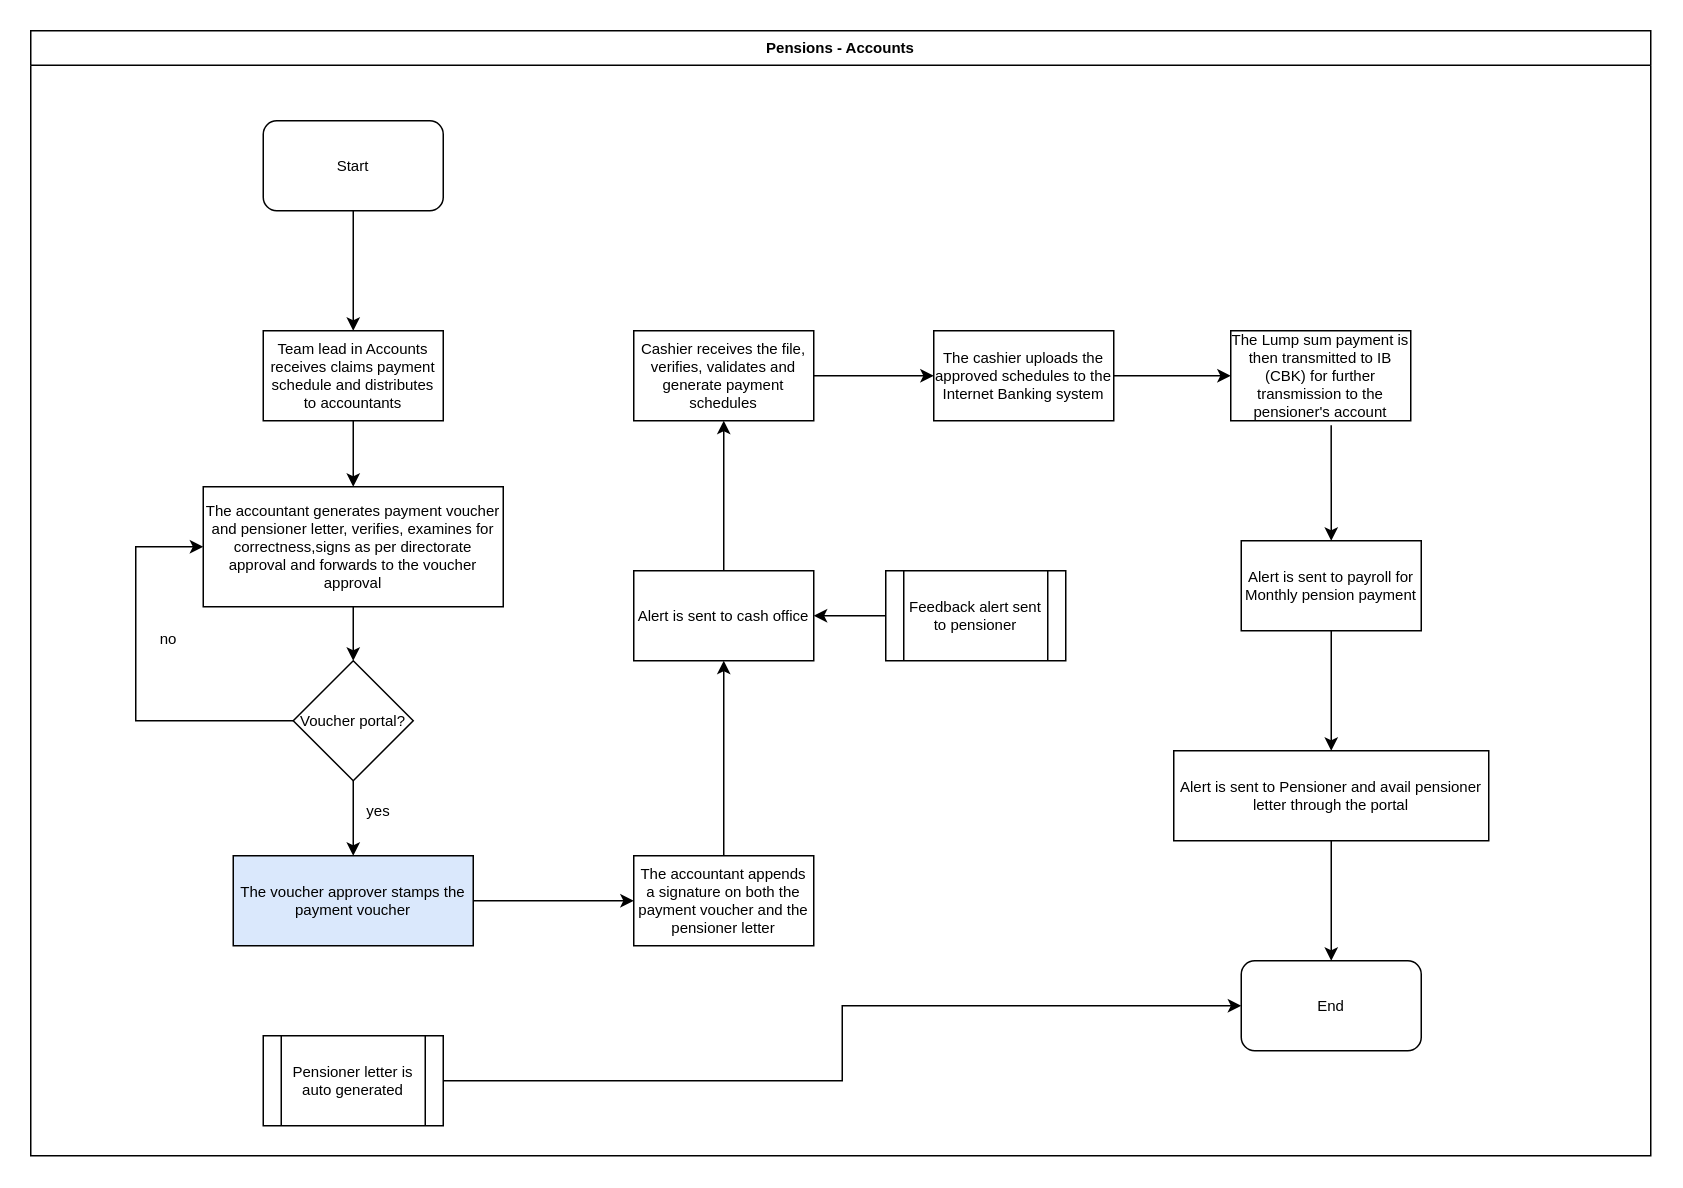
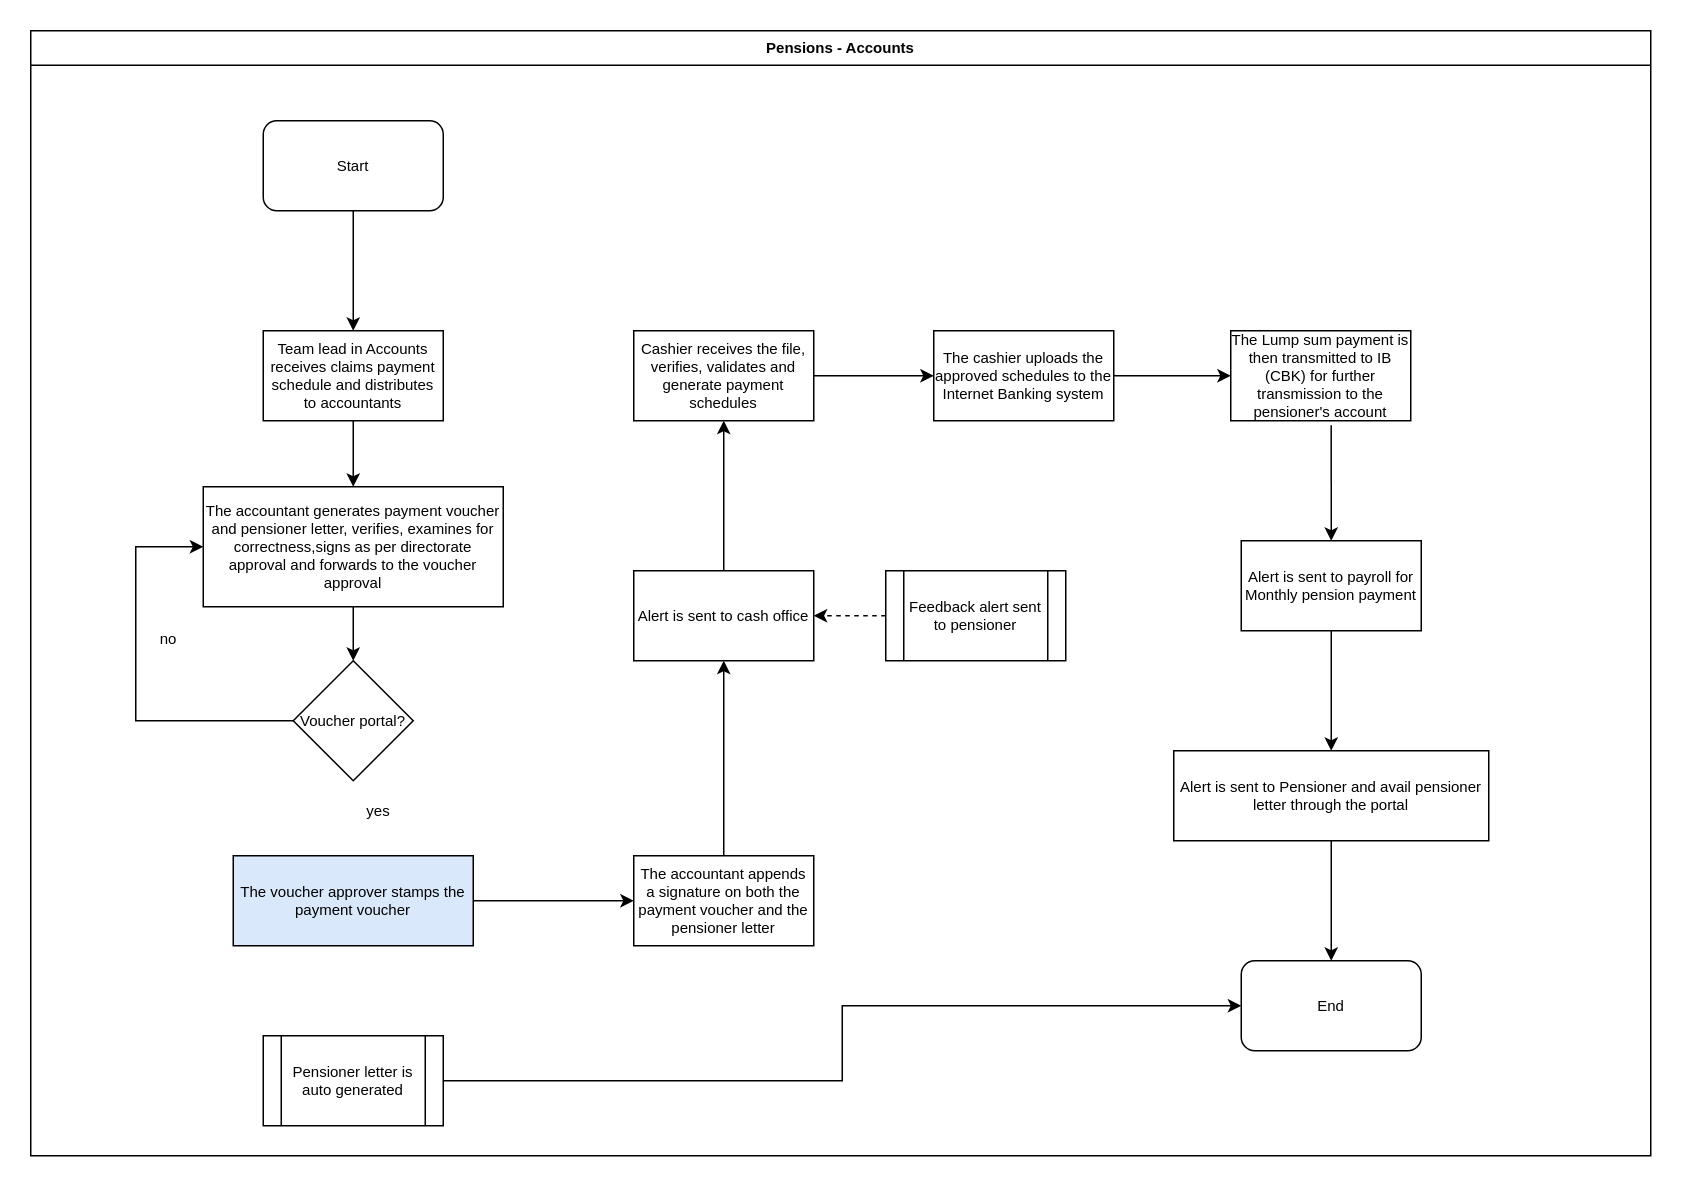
edge "Feedback alert sent to pensioner" -> "Alert is sent to cash office": style solid -> dashed
edge "Voucher portal?" -> "The voucher approver stamps the payment voucher": removed
